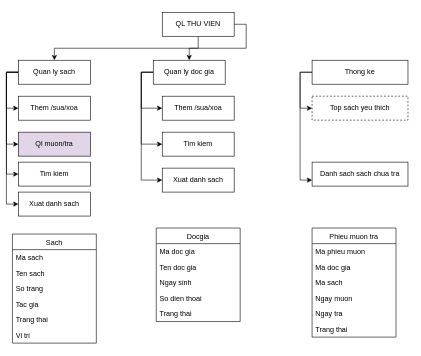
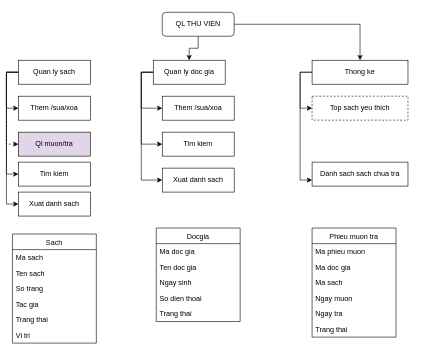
node "QL THU VIEN": shape rectangle -> rounded rectangle
edge "QL THU VIEN" -> "Quan ly sach": now "QL THU VIEN" -> "Thong ke"
edge "Quan ly sach" -> "Ql muon/tra": style solid -> dashed
